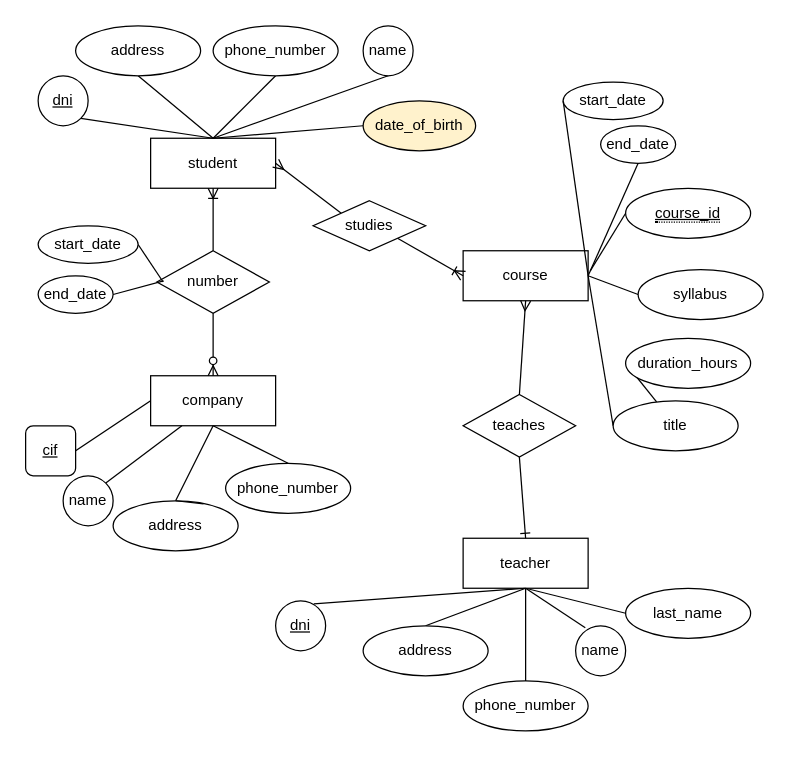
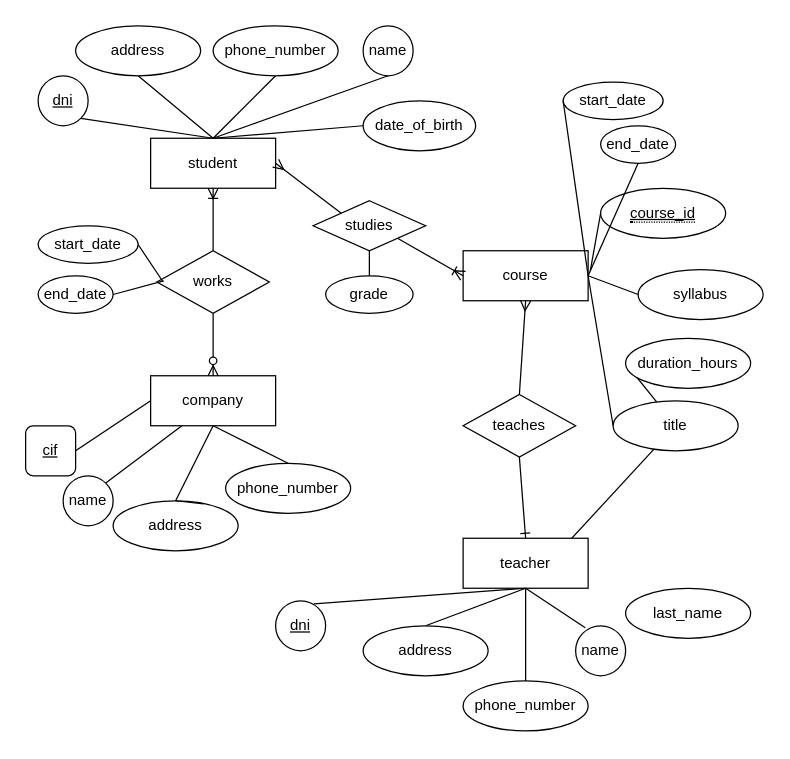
node "date_of_birth": fillcolor #fff2cc -> #ffffff
node "course_id": moved (688, 213) -> (663, 213)
edge "studies" -- "grade": added
node "number": label "number" -> "works"
node "grade": added
edge "teacher" -- "last_name": now "teacher" -- "title"
